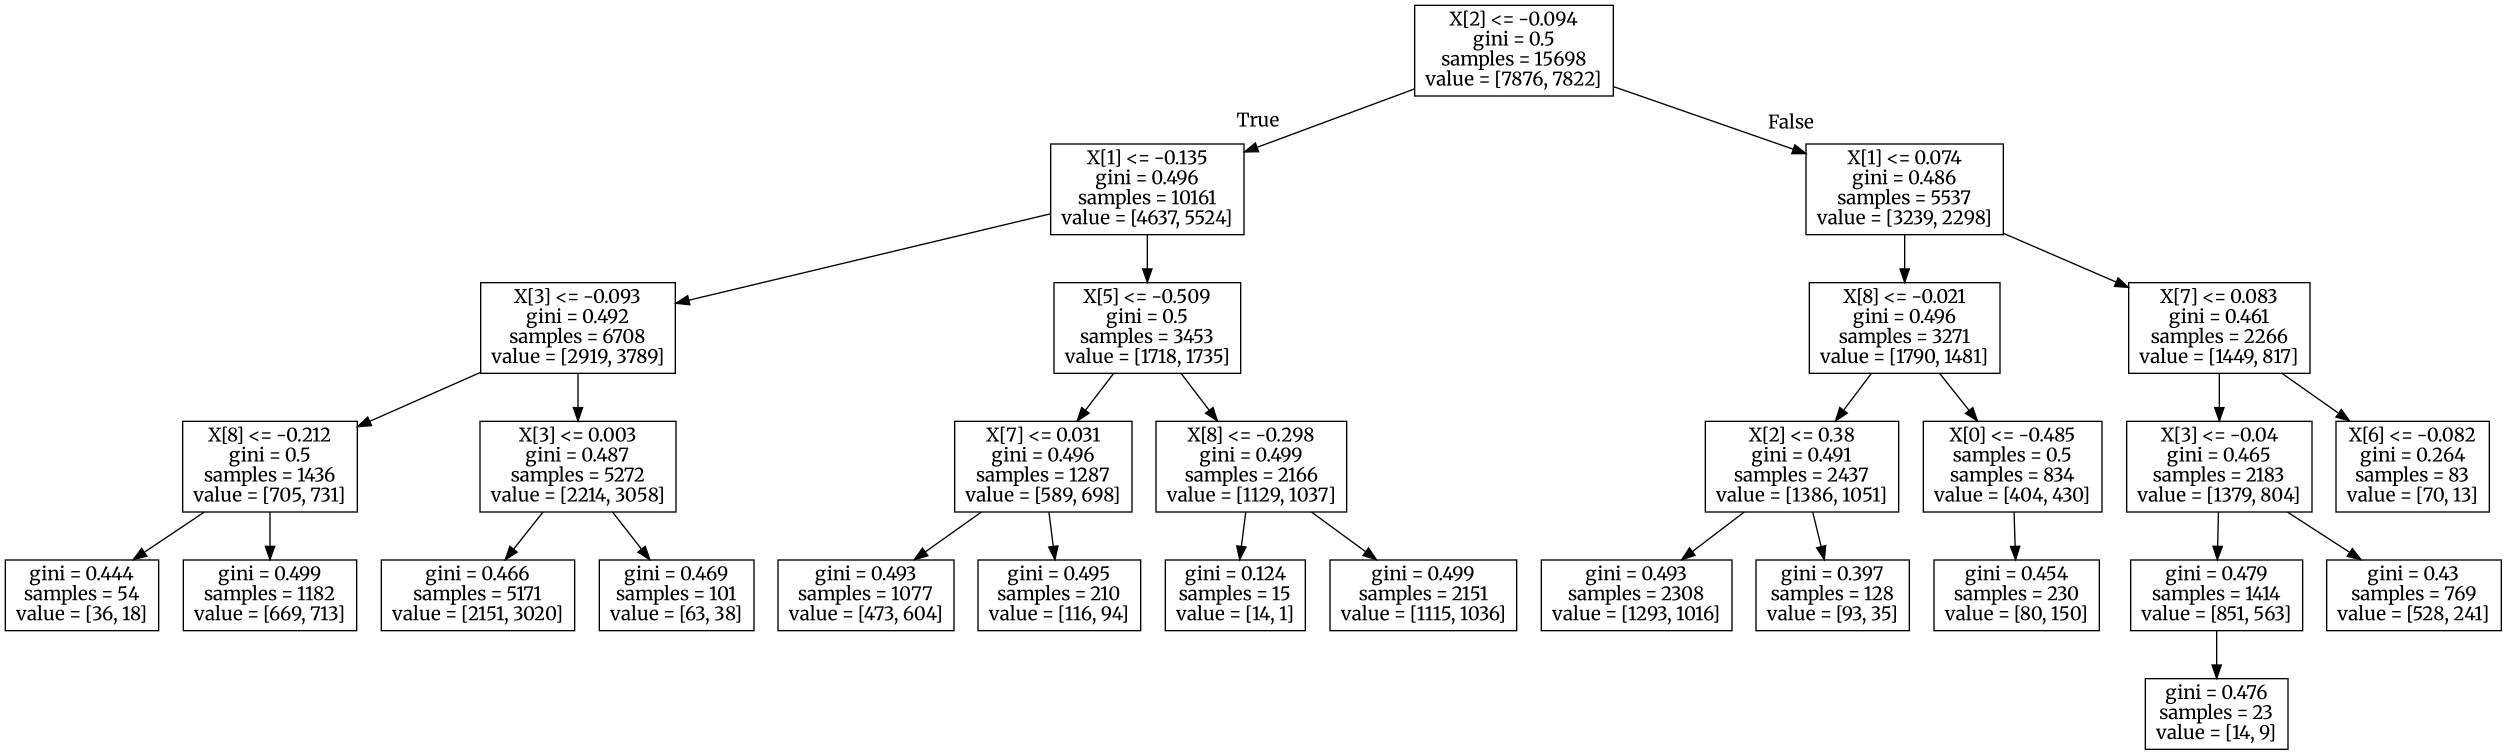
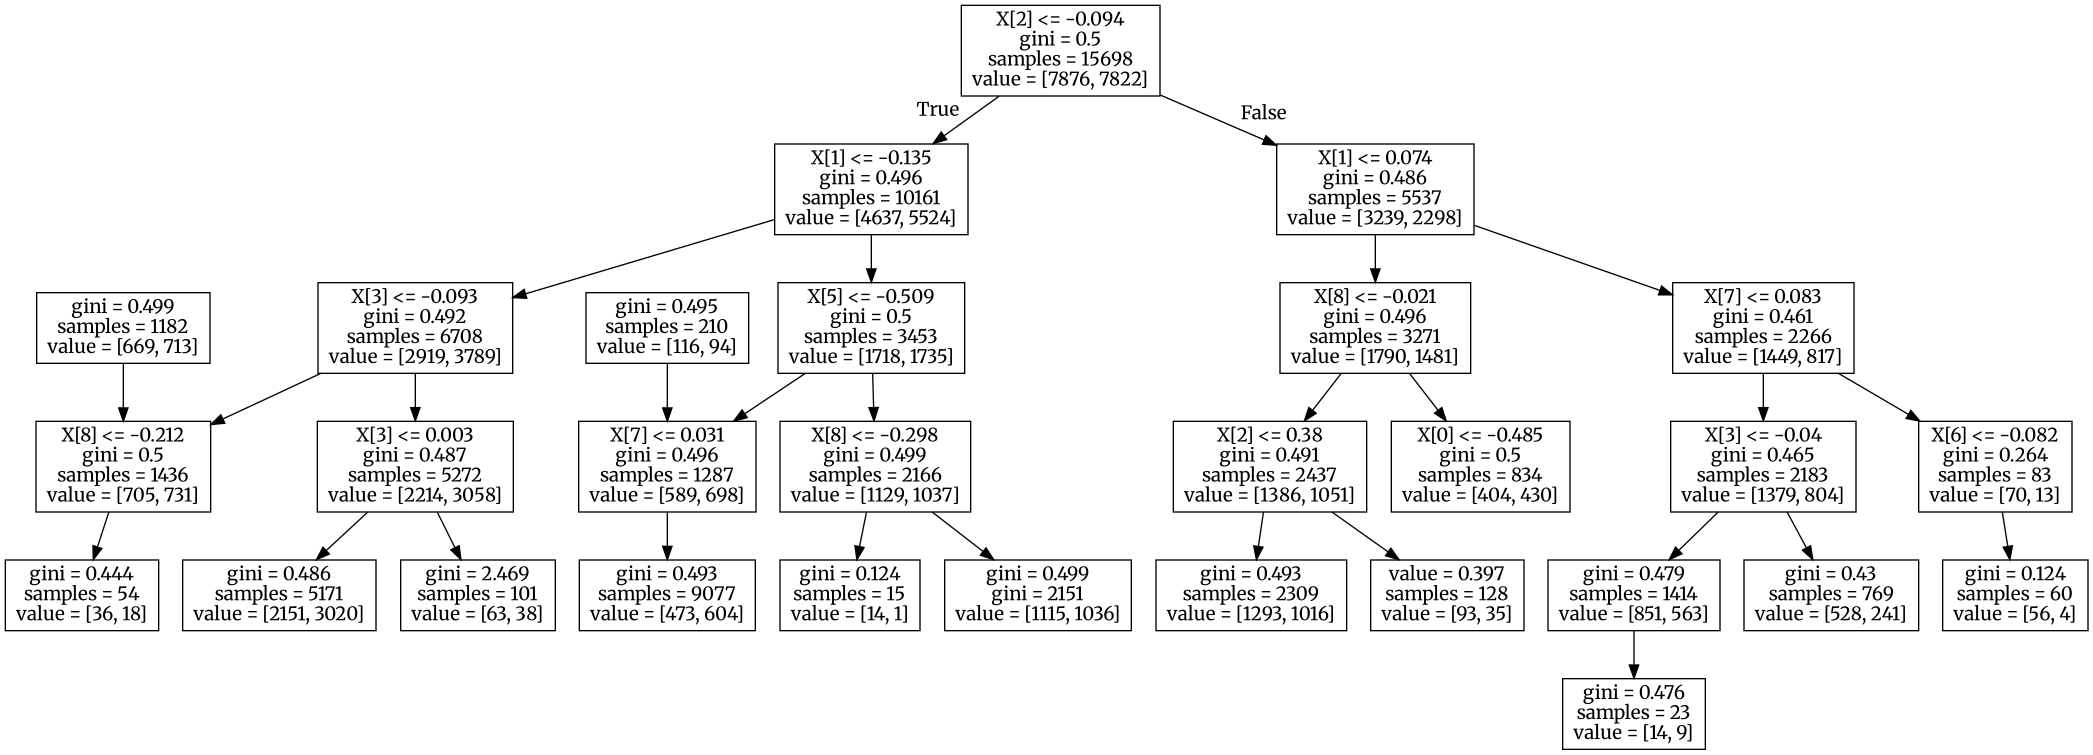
node "X[0] <= -0.485 samples = 0.5 samples = 834 value = [404, 430]": label "X[0] <= -0.485 samples = 0.5 samples = 834 value = [404, 430]" -> "X[0] <= -0.485 gini = 0.5 samples = 834 value = [404, 430]"
edge "X[8] <= -0.212 gini = 0.5 samples = 1436 value = [705, 731]" -> "gini = 0.499 samples = 1182 value = [669, 713]": reversed
edge "X[7] <= 0.031 gini = 0.496 samples = 1287 value = [589, 698]" -> "gini = 0.495 samples = 210 value = [116, 94]": reversed
node "gini = 0.466 samples = 5171 value = [2151, 3020]": label "gini = 0.466 samples = 5171 value = [2151, 3020]" -> "gini = 0.486 samples = 5171 value = [2151, 3020]"
node "gini = 0.469 samples = 101 value = [63, 38]": label "gini = 0.469 samples = 101 value = [63, 38]" -> "gini = 2.469 samples = 101 value = [63, 38]"
node "gini = 0.493 samples = 1077 value = [473, 604]": label "gini = 0.493 samples = 1077 value = [473, 604]" -> "gini = 0.493 samples = 9077 value = [473, 604]"
node "gini = 0.499 samples = 2151 value = [1115, 1036]": label "gini = 0.499 samples = 2151 value = [1115, 1036]" -> "gini = 0.499 gini = 2151 value = [1115, 1036]"
node "gini = 0.493 samples = 2308 value = [1293, 1016]": label "gini = 0.493 samples = 2308 value = [1293, 1016]" -> "gini = 0.493 samples = 2309 value = [1293, 1016]"
node "gini = 0.397 samples = 128 value = [93, 35]": label "gini = 0.397 samples = 128 value = [93, 35]" -> "value = 0.397 samples = 128 value = [93, 35]"
node "gini = 0.124 samples = 60 value = [56, 4]": added
node "gini = 0.454 samples = 230 value = [80, 150]": removed
